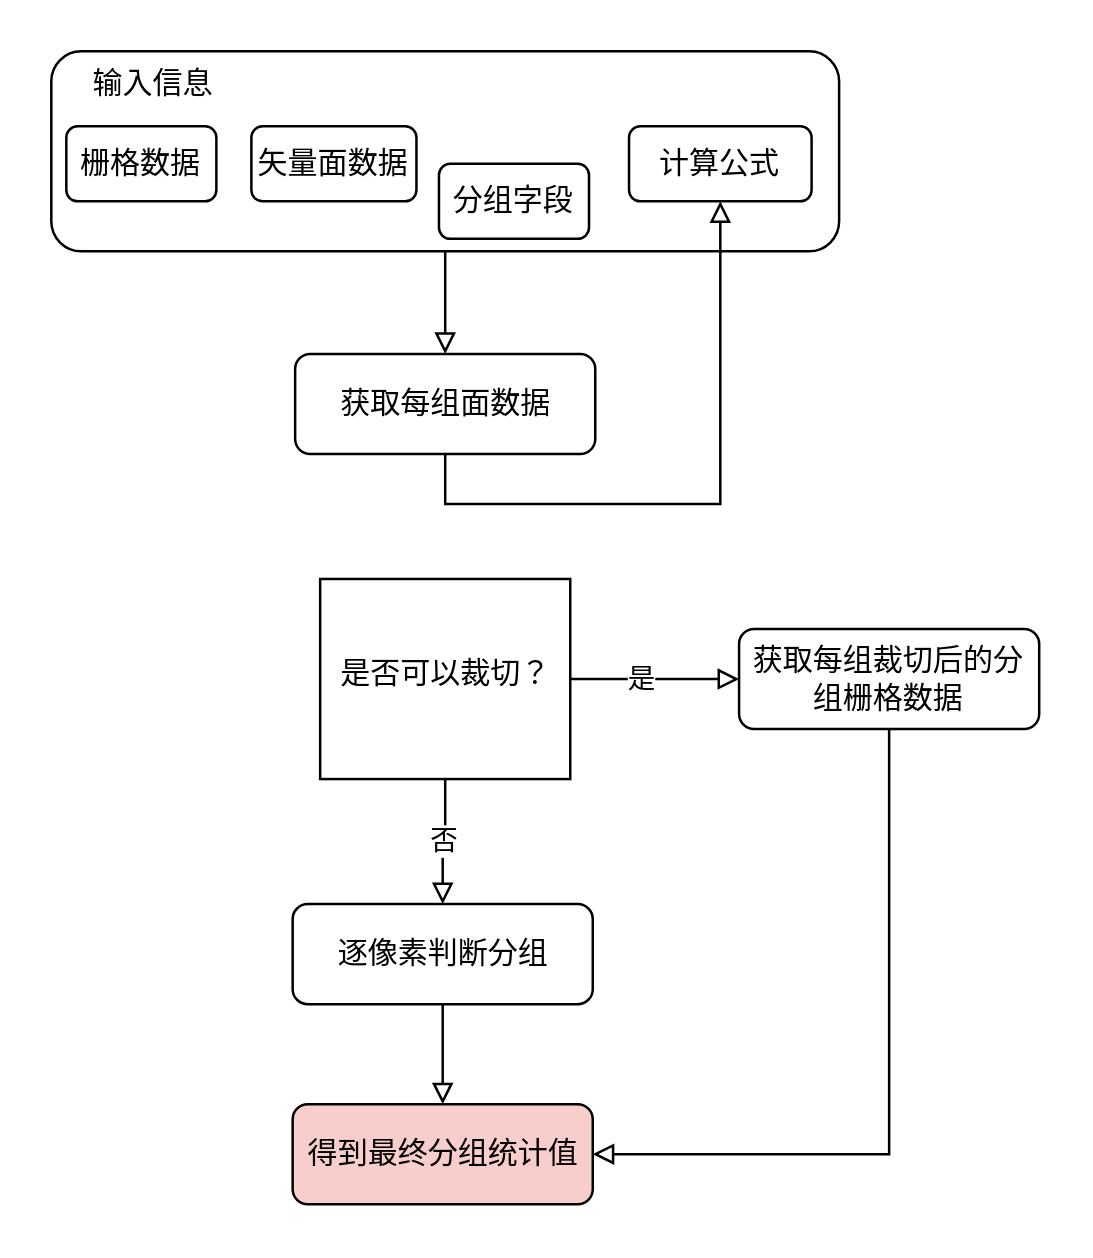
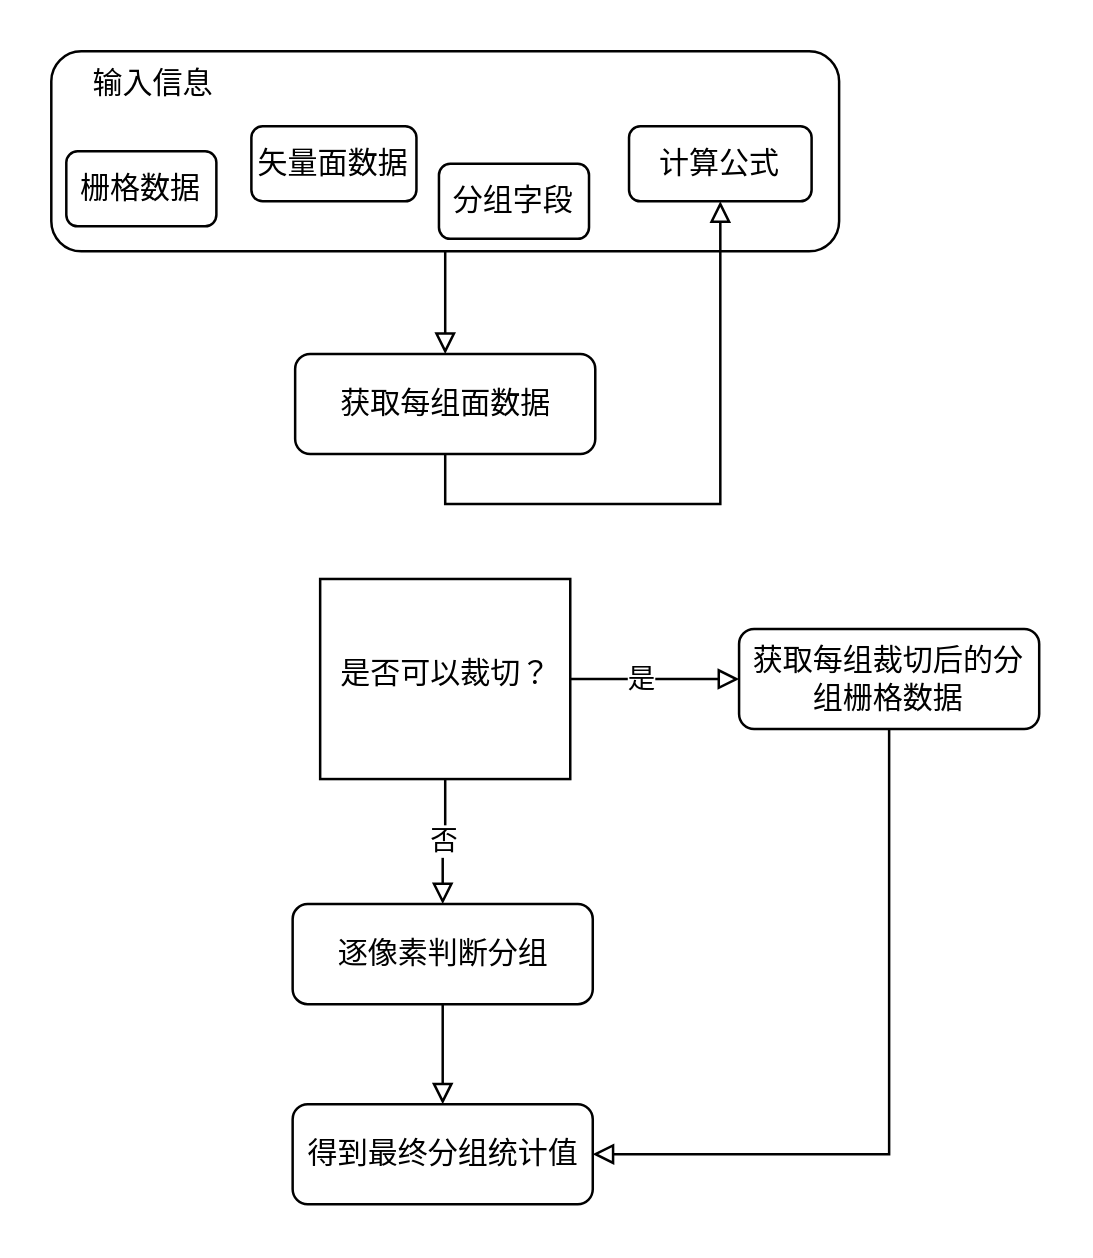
node "栅格数据": moved (141, 164) -> (141, 189)
node "得到最终分组统计值": fillcolor #f8cecc -> #ffffff
